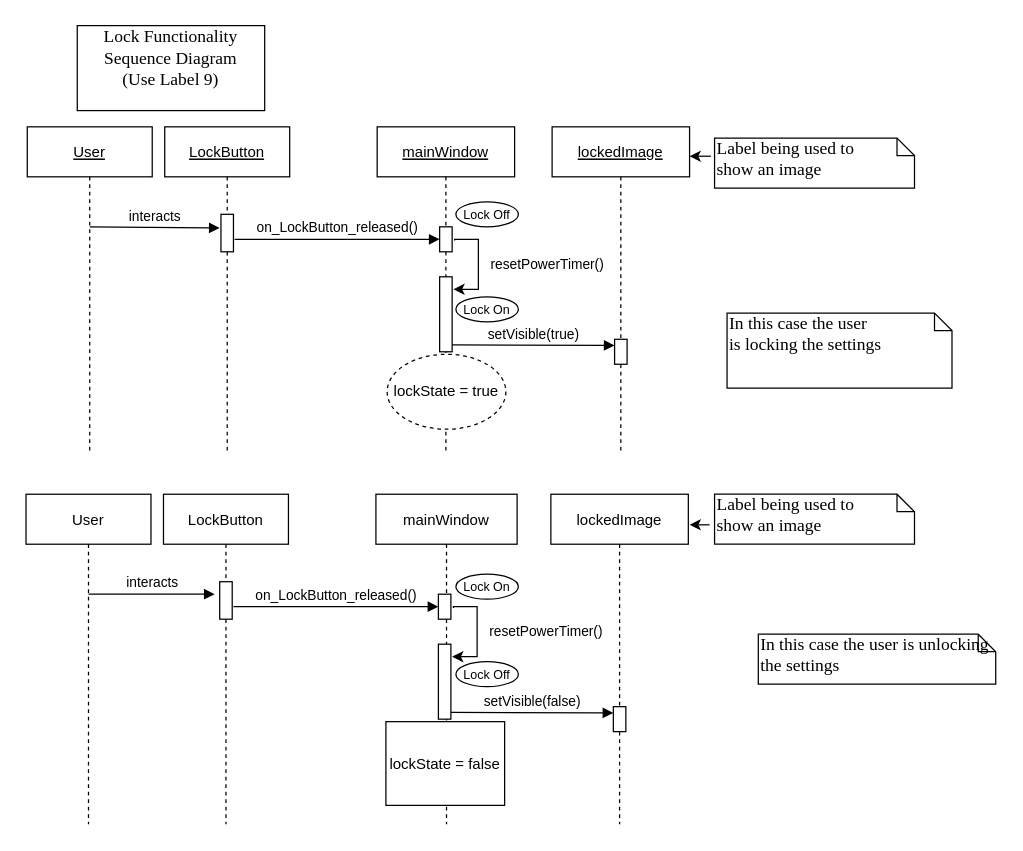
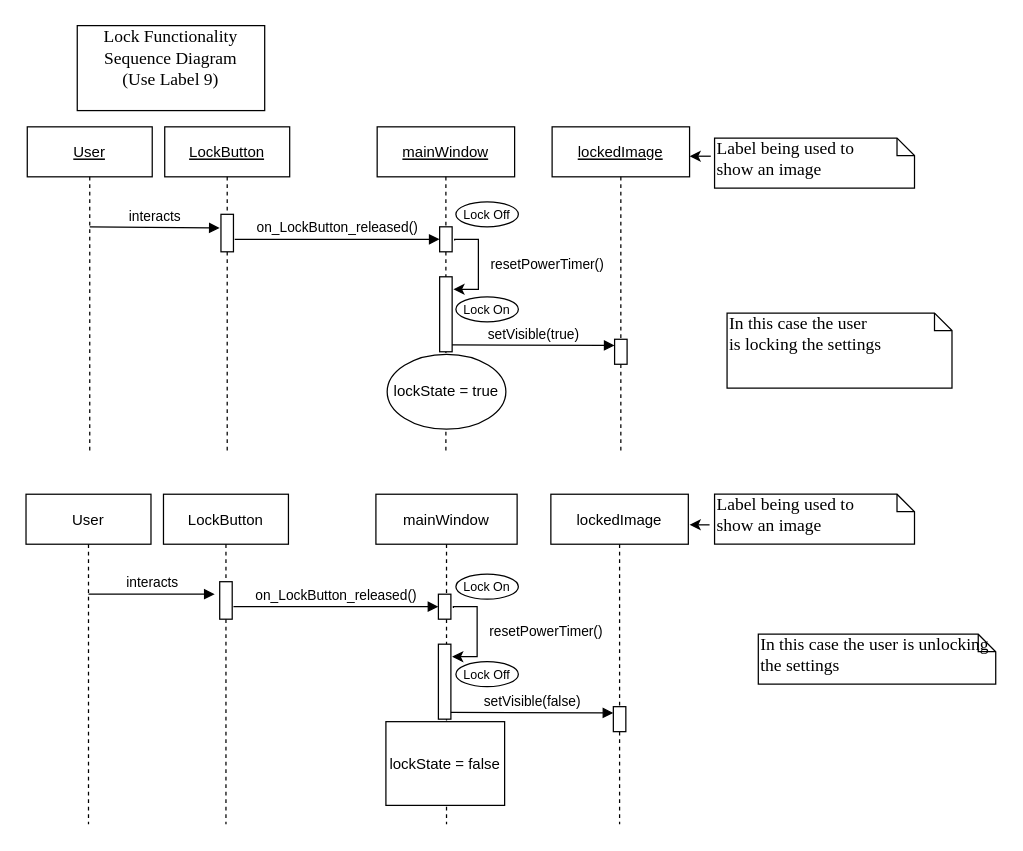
node "lockState = true": style dashed -> solid
